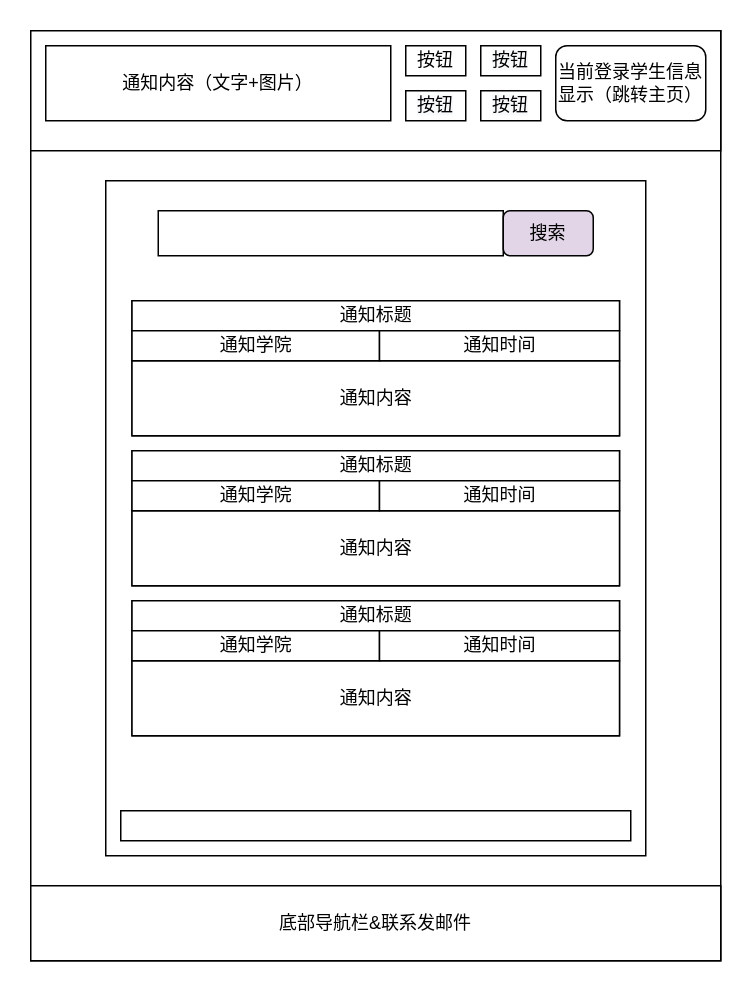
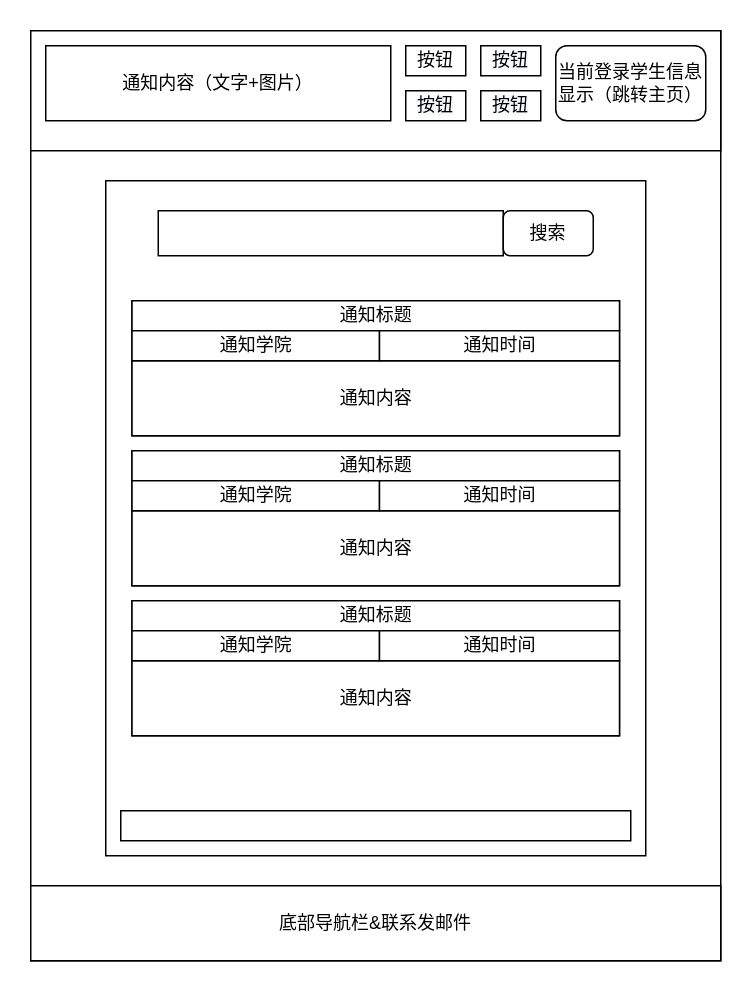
node "搜索": fillcolor #e1d5e7 -> #ffffff
